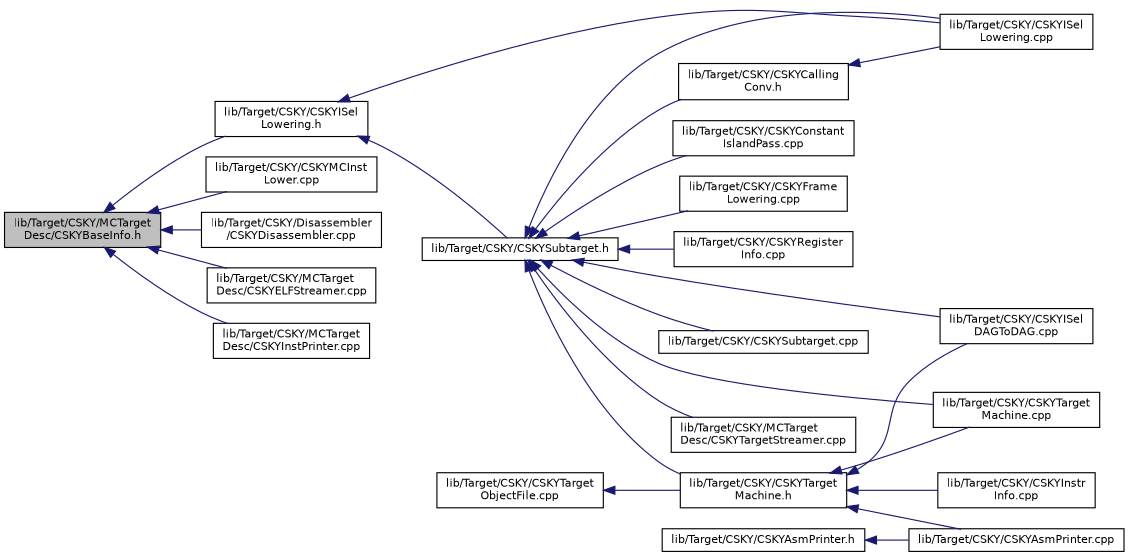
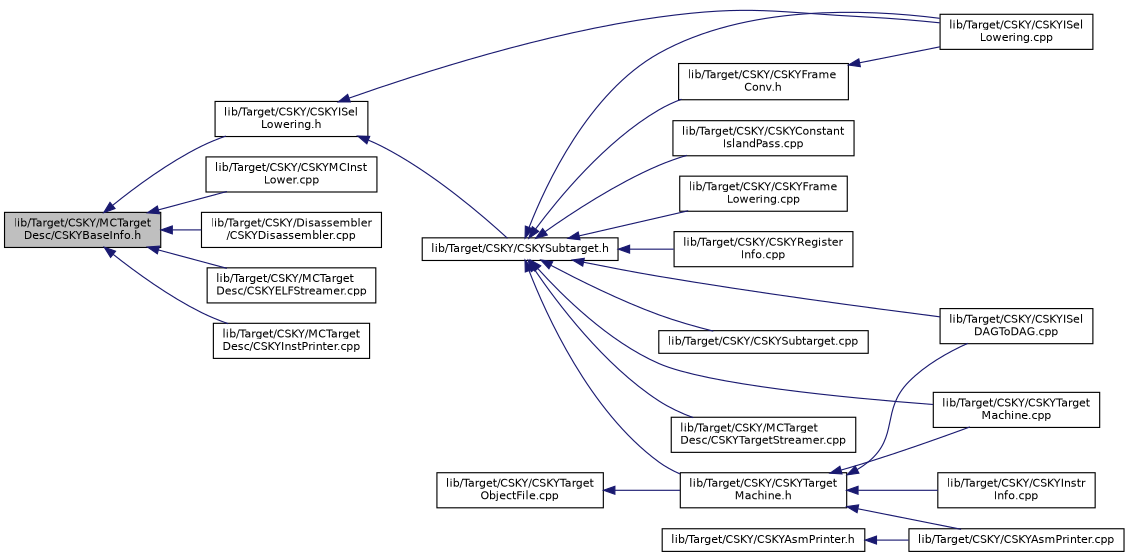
node "lib/Target/CSKY/CSKYCalling Conv.h": label "lib/Target/CSKY/CSKYCalling Conv.h" -> "lib/Target/CSKY/CSKYFrame Conv.h"
